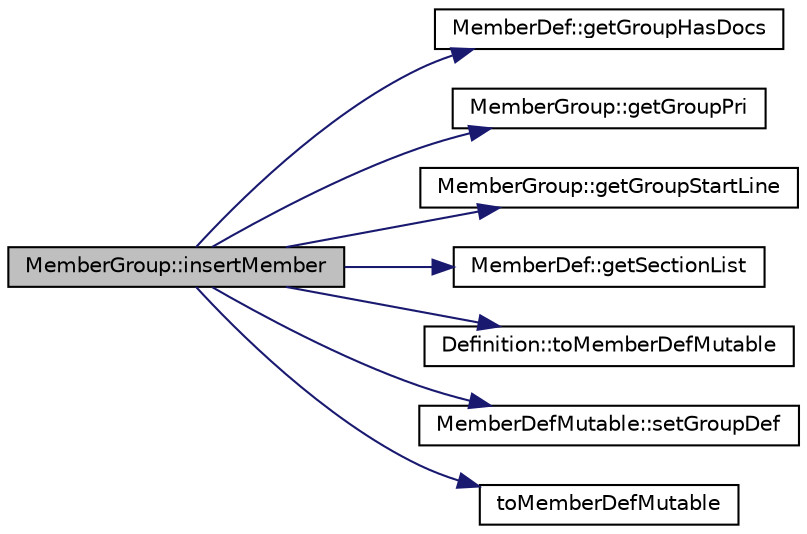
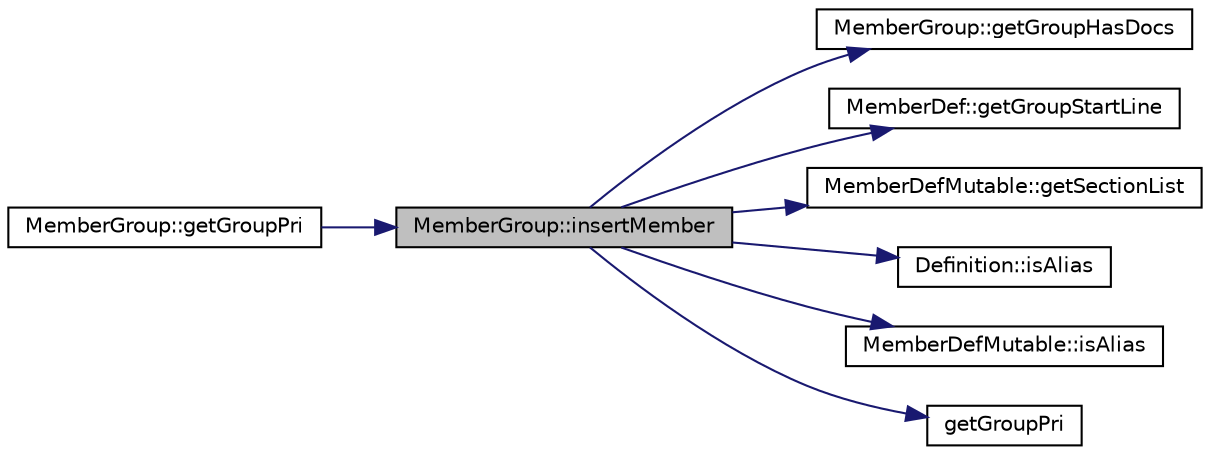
node "MemberDef::getGroupHasDocs": label "MemberDef::getGroupHasDocs" -> "MemberGroup::getGroupHasDocs"
edge "MemberGroup::insertMember" -> "MemberGroup::getGroupPri": reversed
node "MemberGroup::getGroupStartLine": label "MemberGroup::getGroupStartLine" -> "MemberDef::getGroupStartLine"
node "MemberDef::getSectionList": label "MemberDef::getSectionList" -> "MemberDefMutable::getSectionList"
node "Definition::toMemberDefMutable": label "Definition::toMemberDefMutable" -> "Definition::isAlias"
node "MemberDefMutable::setGroupDef": label "MemberDefMutable::setGroupDef" -> "MemberDefMutable::isAlias"
node "toMemberDefMutable": label "toMemberDefMutable" -> "getGroupPri"
